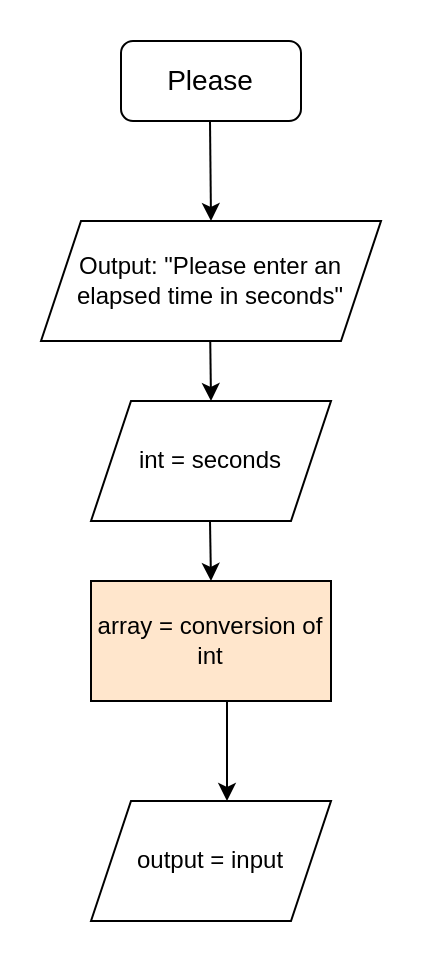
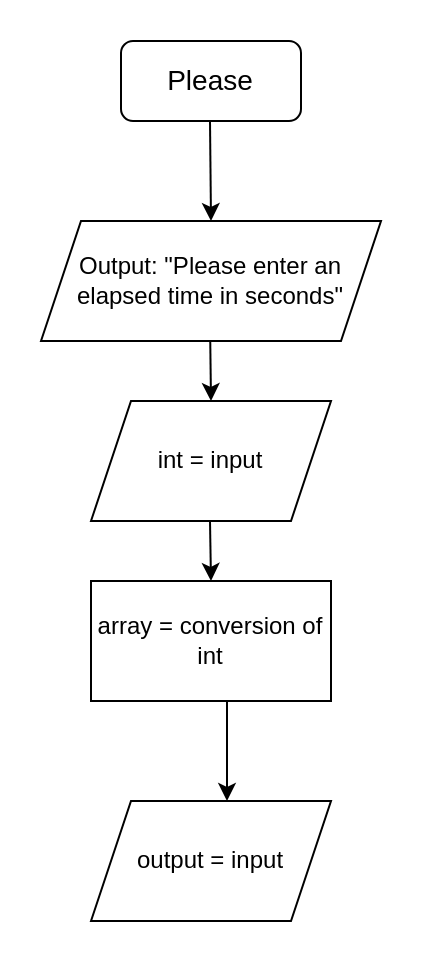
node "int = seconds": label "int = seconds" -> "int = input"
node "array = conversion of int": fillcolor #ffe6cc -> #ffffff
